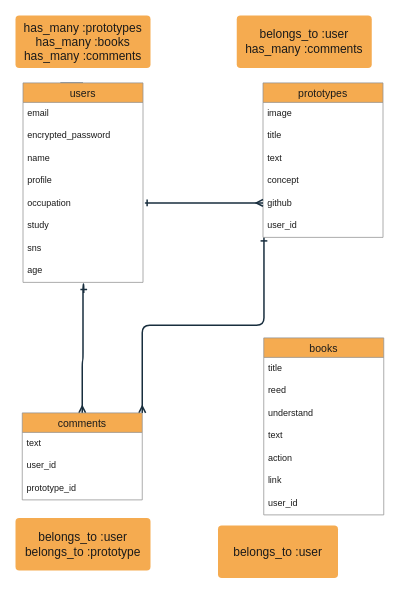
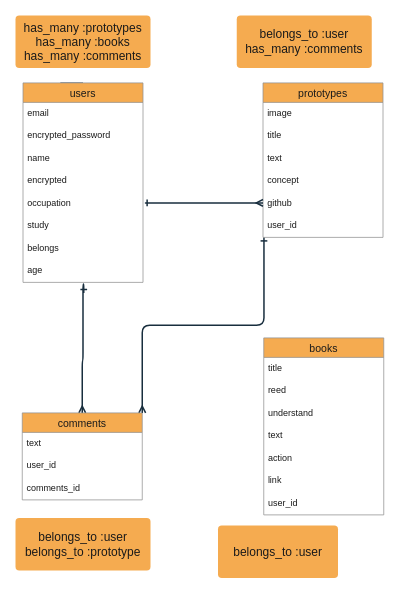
node "profile": label "profile" -> "encrypted"
node "sns": label "sns" -> "belongs"
node "prototype_id": label "prototype_id" -> "comments_id"
